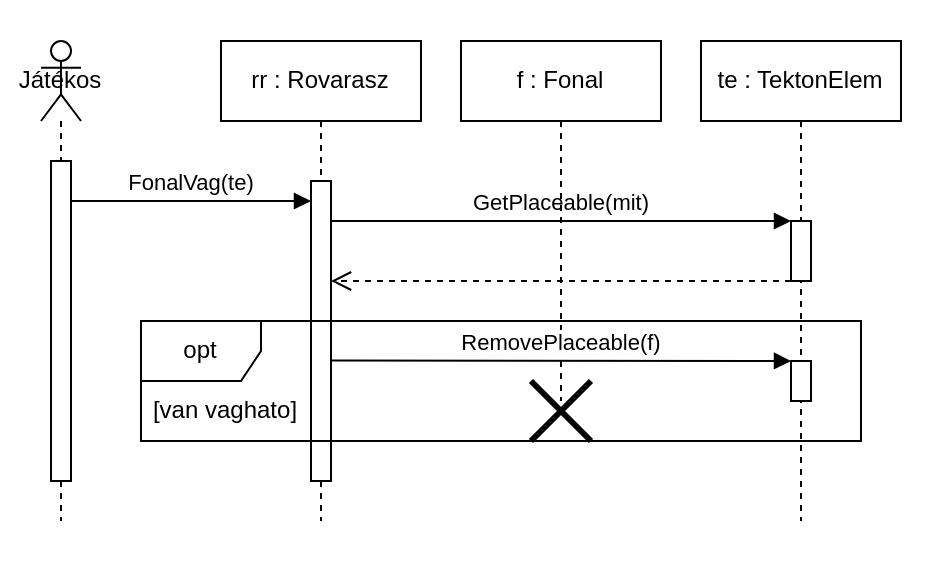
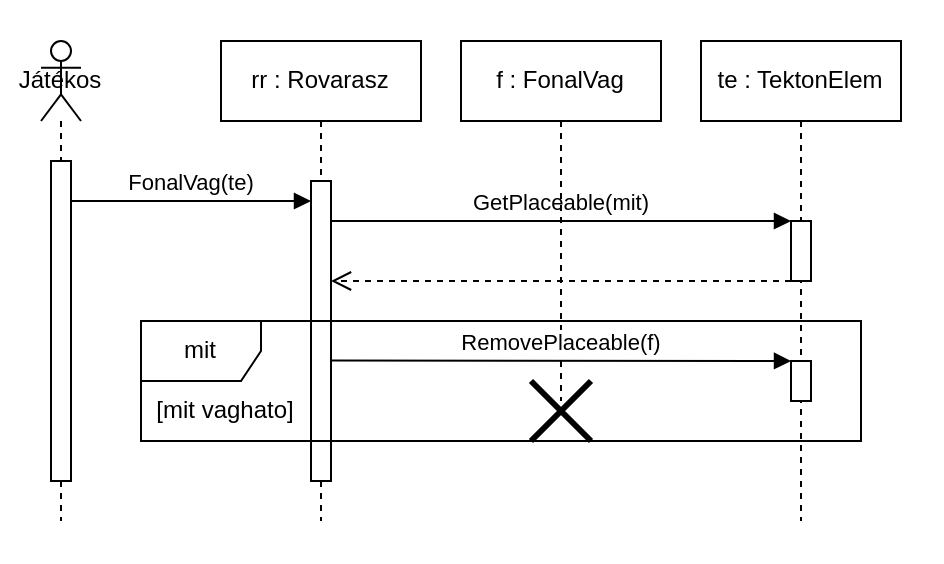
node "f : Fonal": label "f : Fonal" -> "f : FonalVag"
node "opt": label "opt" -> "mit"
node "[van vaghato]": label "[van vaghato]" -> "[mit vaghato]"
